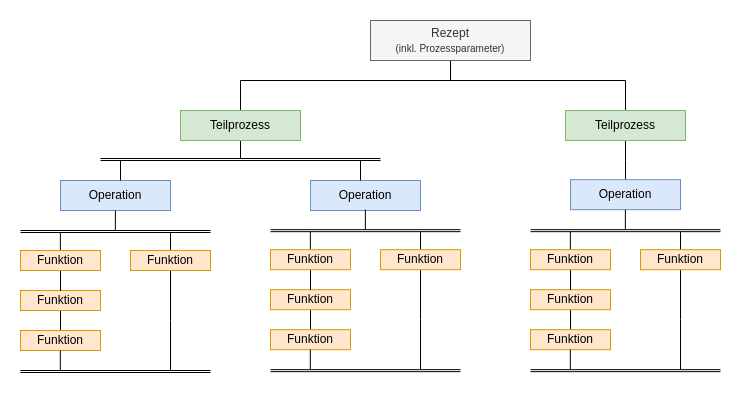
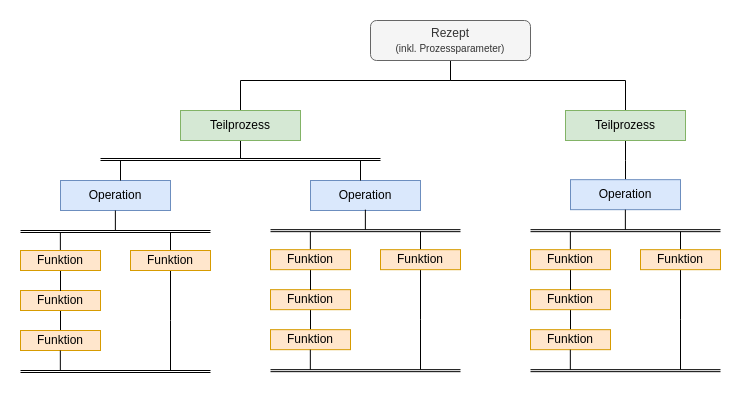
node "Rezept (inkl. Prozessparameter)": shape rectangle -> rounded rectangle
